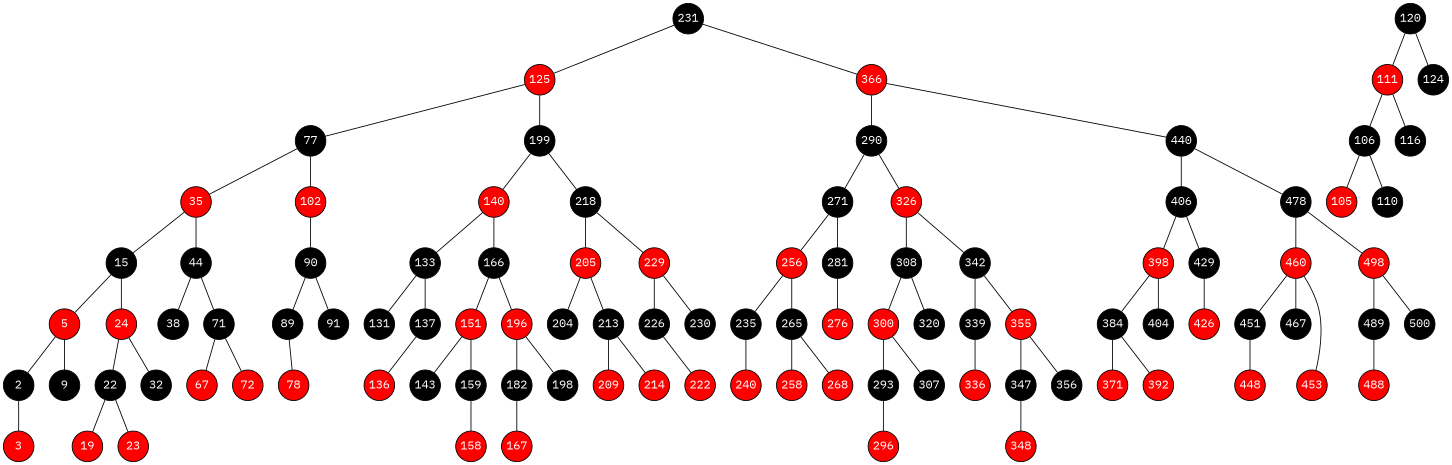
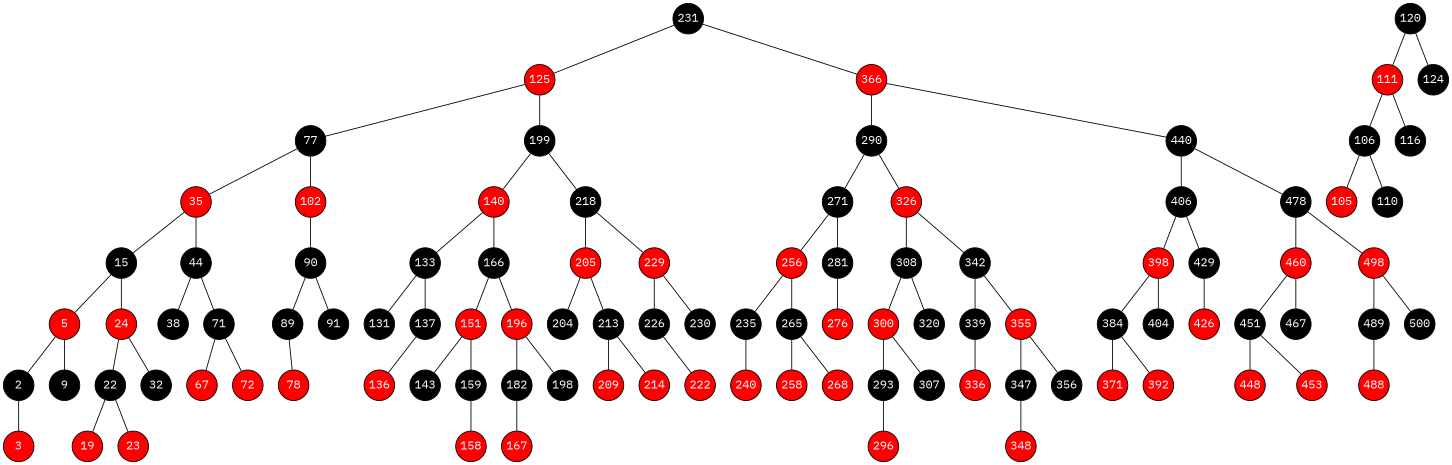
edge "460" -- "453": now "451" -- "453"
